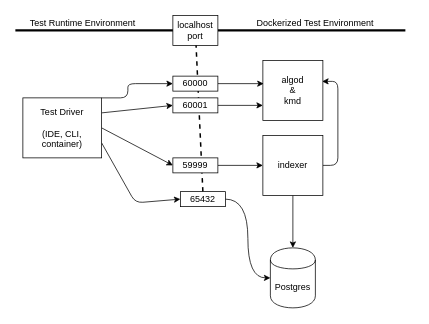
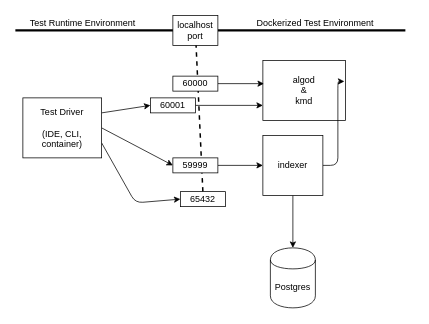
edge "Test Driver (IDE, CLI, container)" -> "60000": removed
node "algod & kmd": size 60x60 -> 83x60
node "60001": moved (195, 105) -> (173, 105)
edge "65432" -> "Postgres": removed
